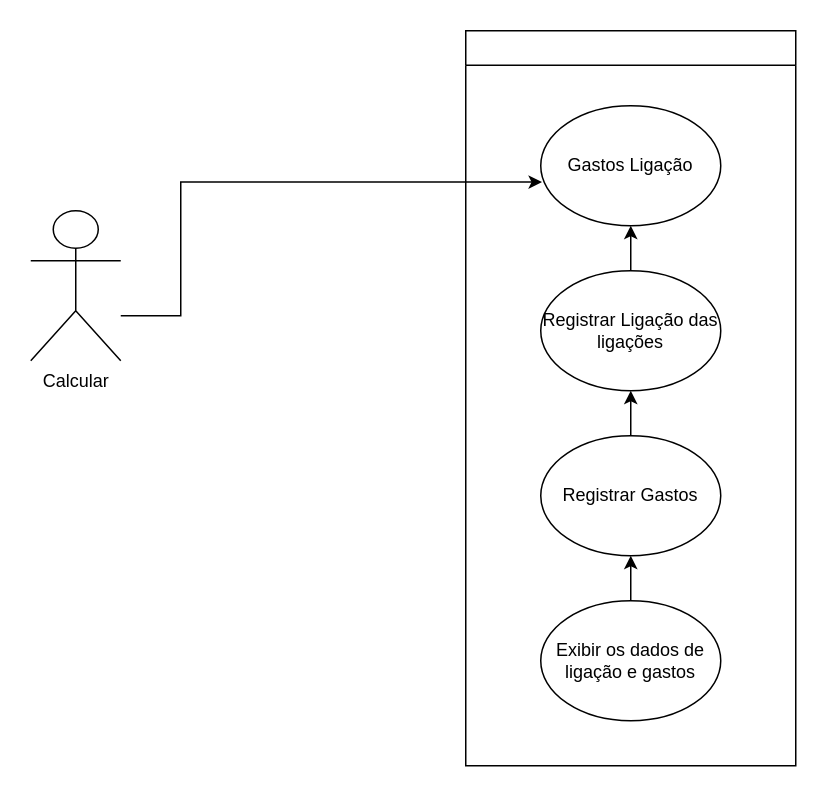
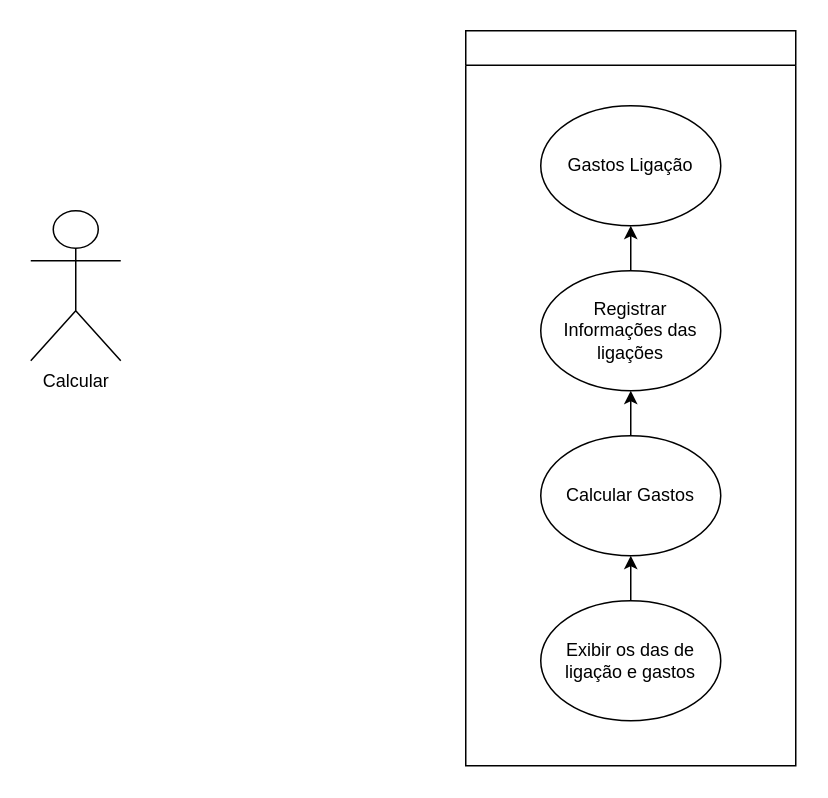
edge "Calcular" -> "Gastos Ligação": removed
node "Registrar Ligação das ligações": label "Registrar Ligação das ligações" -> "Registrar Informações das ligações"
node "Registrar Gastos": label "Registrar Gastos" -> "Calcular Gastos"
node "Exibir os dados de ligação e gastos": label "Exibir os dados de ligação e gastos" -> "Exibir os das de ligação e gastos"
